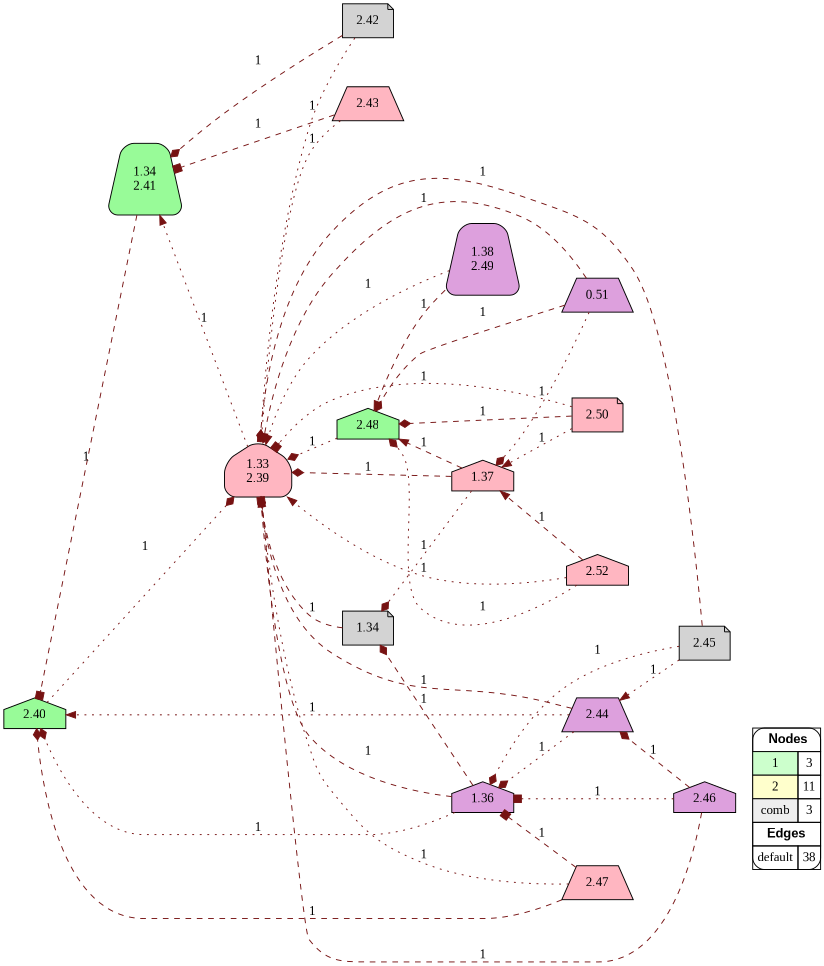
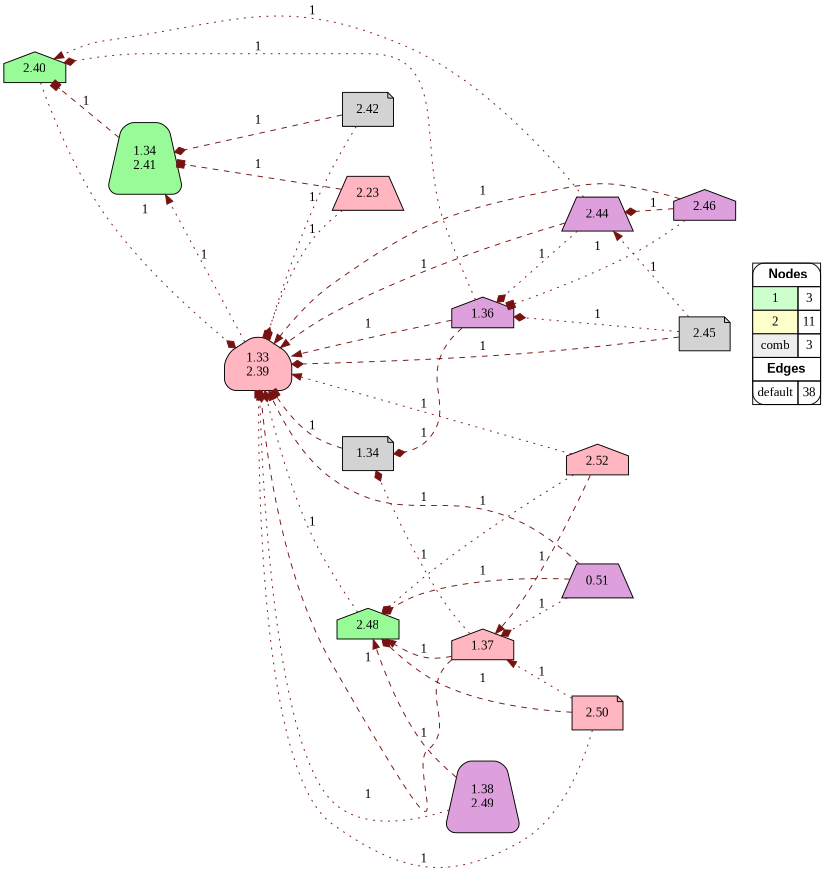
node "2.43": label "2.43" -> "2.23"
node "2.47": removed
